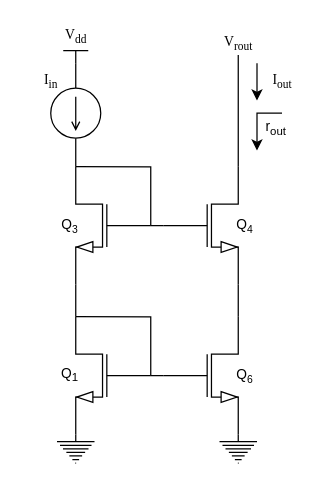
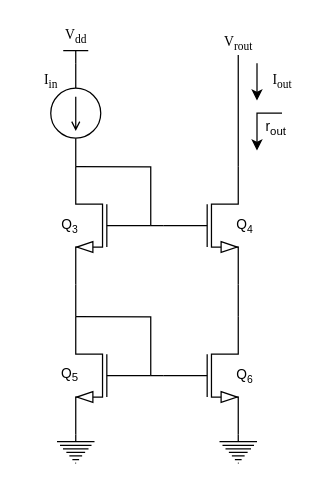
node "Q1": label "Q1" -> "Q5"
